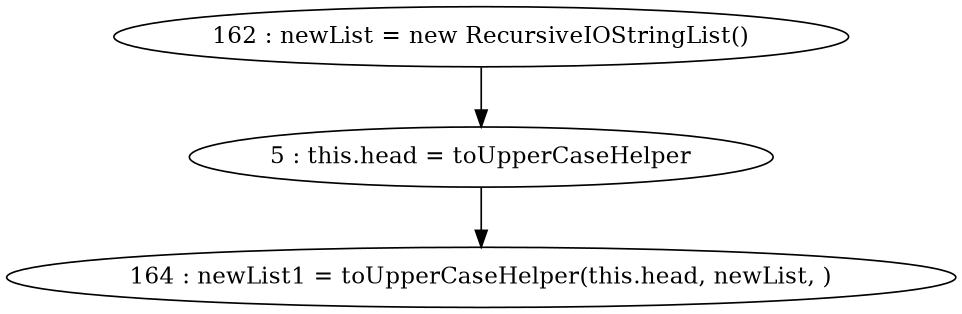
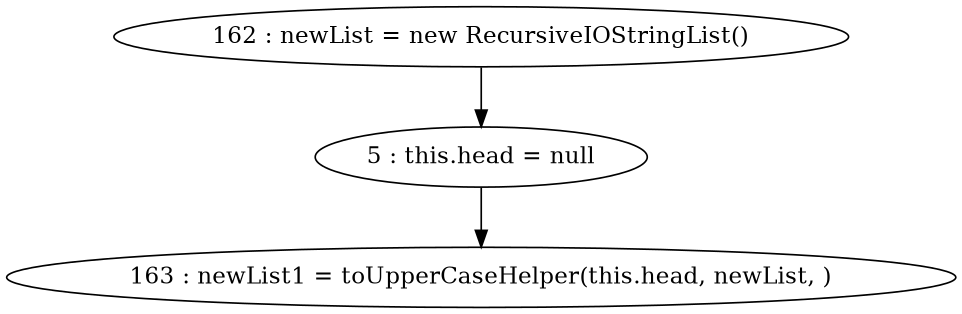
node "5 : this.head = toUpperCaseHelper": label "5 : this.head = toUpperCaseHelper" -> "5 : this.head = null"
node "164 : newList1 = toUpperCaseHelper(this.head, newList, )": label "164 : newList1 = toUpperCaseHelper(this.head, newList, )" -> "163 : newList1 = toUpperCaseHelper(this.head, newList, )"
